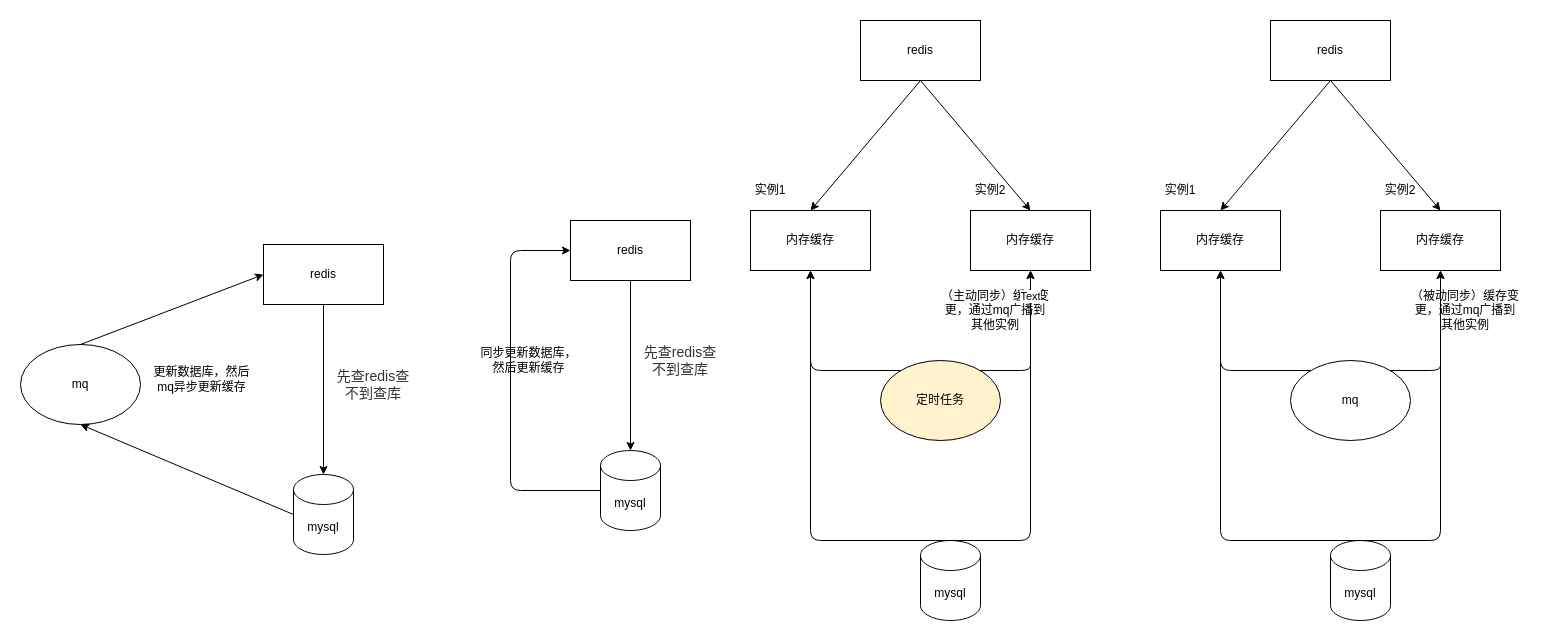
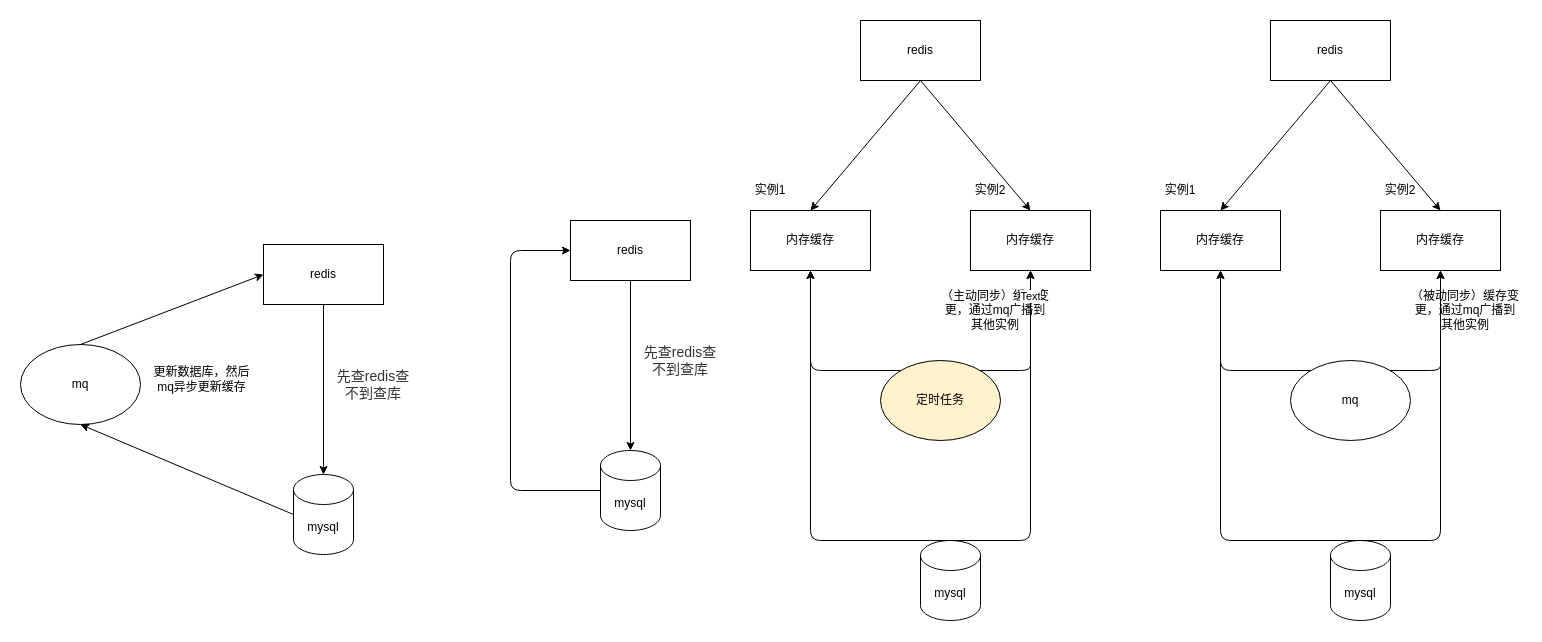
node "同步更新数据库，然后更新缓存": removed
